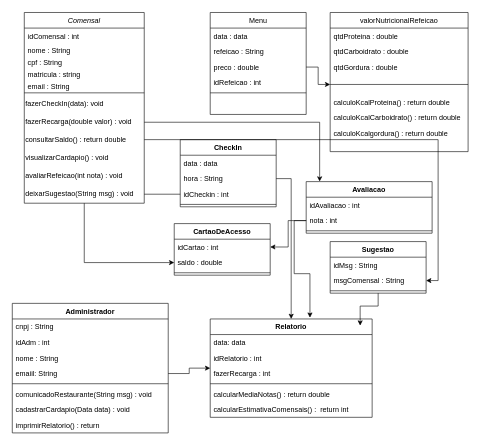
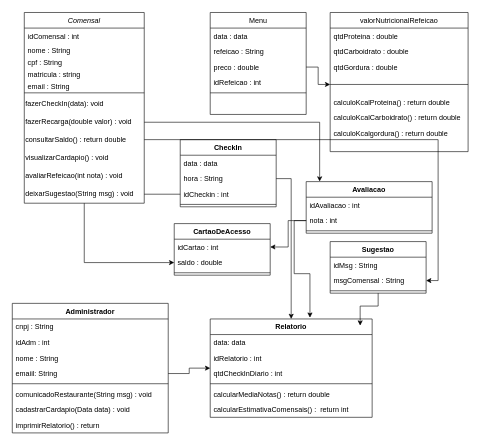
node "fazerRecarga : int": label "fazerRecarga : int" -> "qtdCheckInDiario : int"
